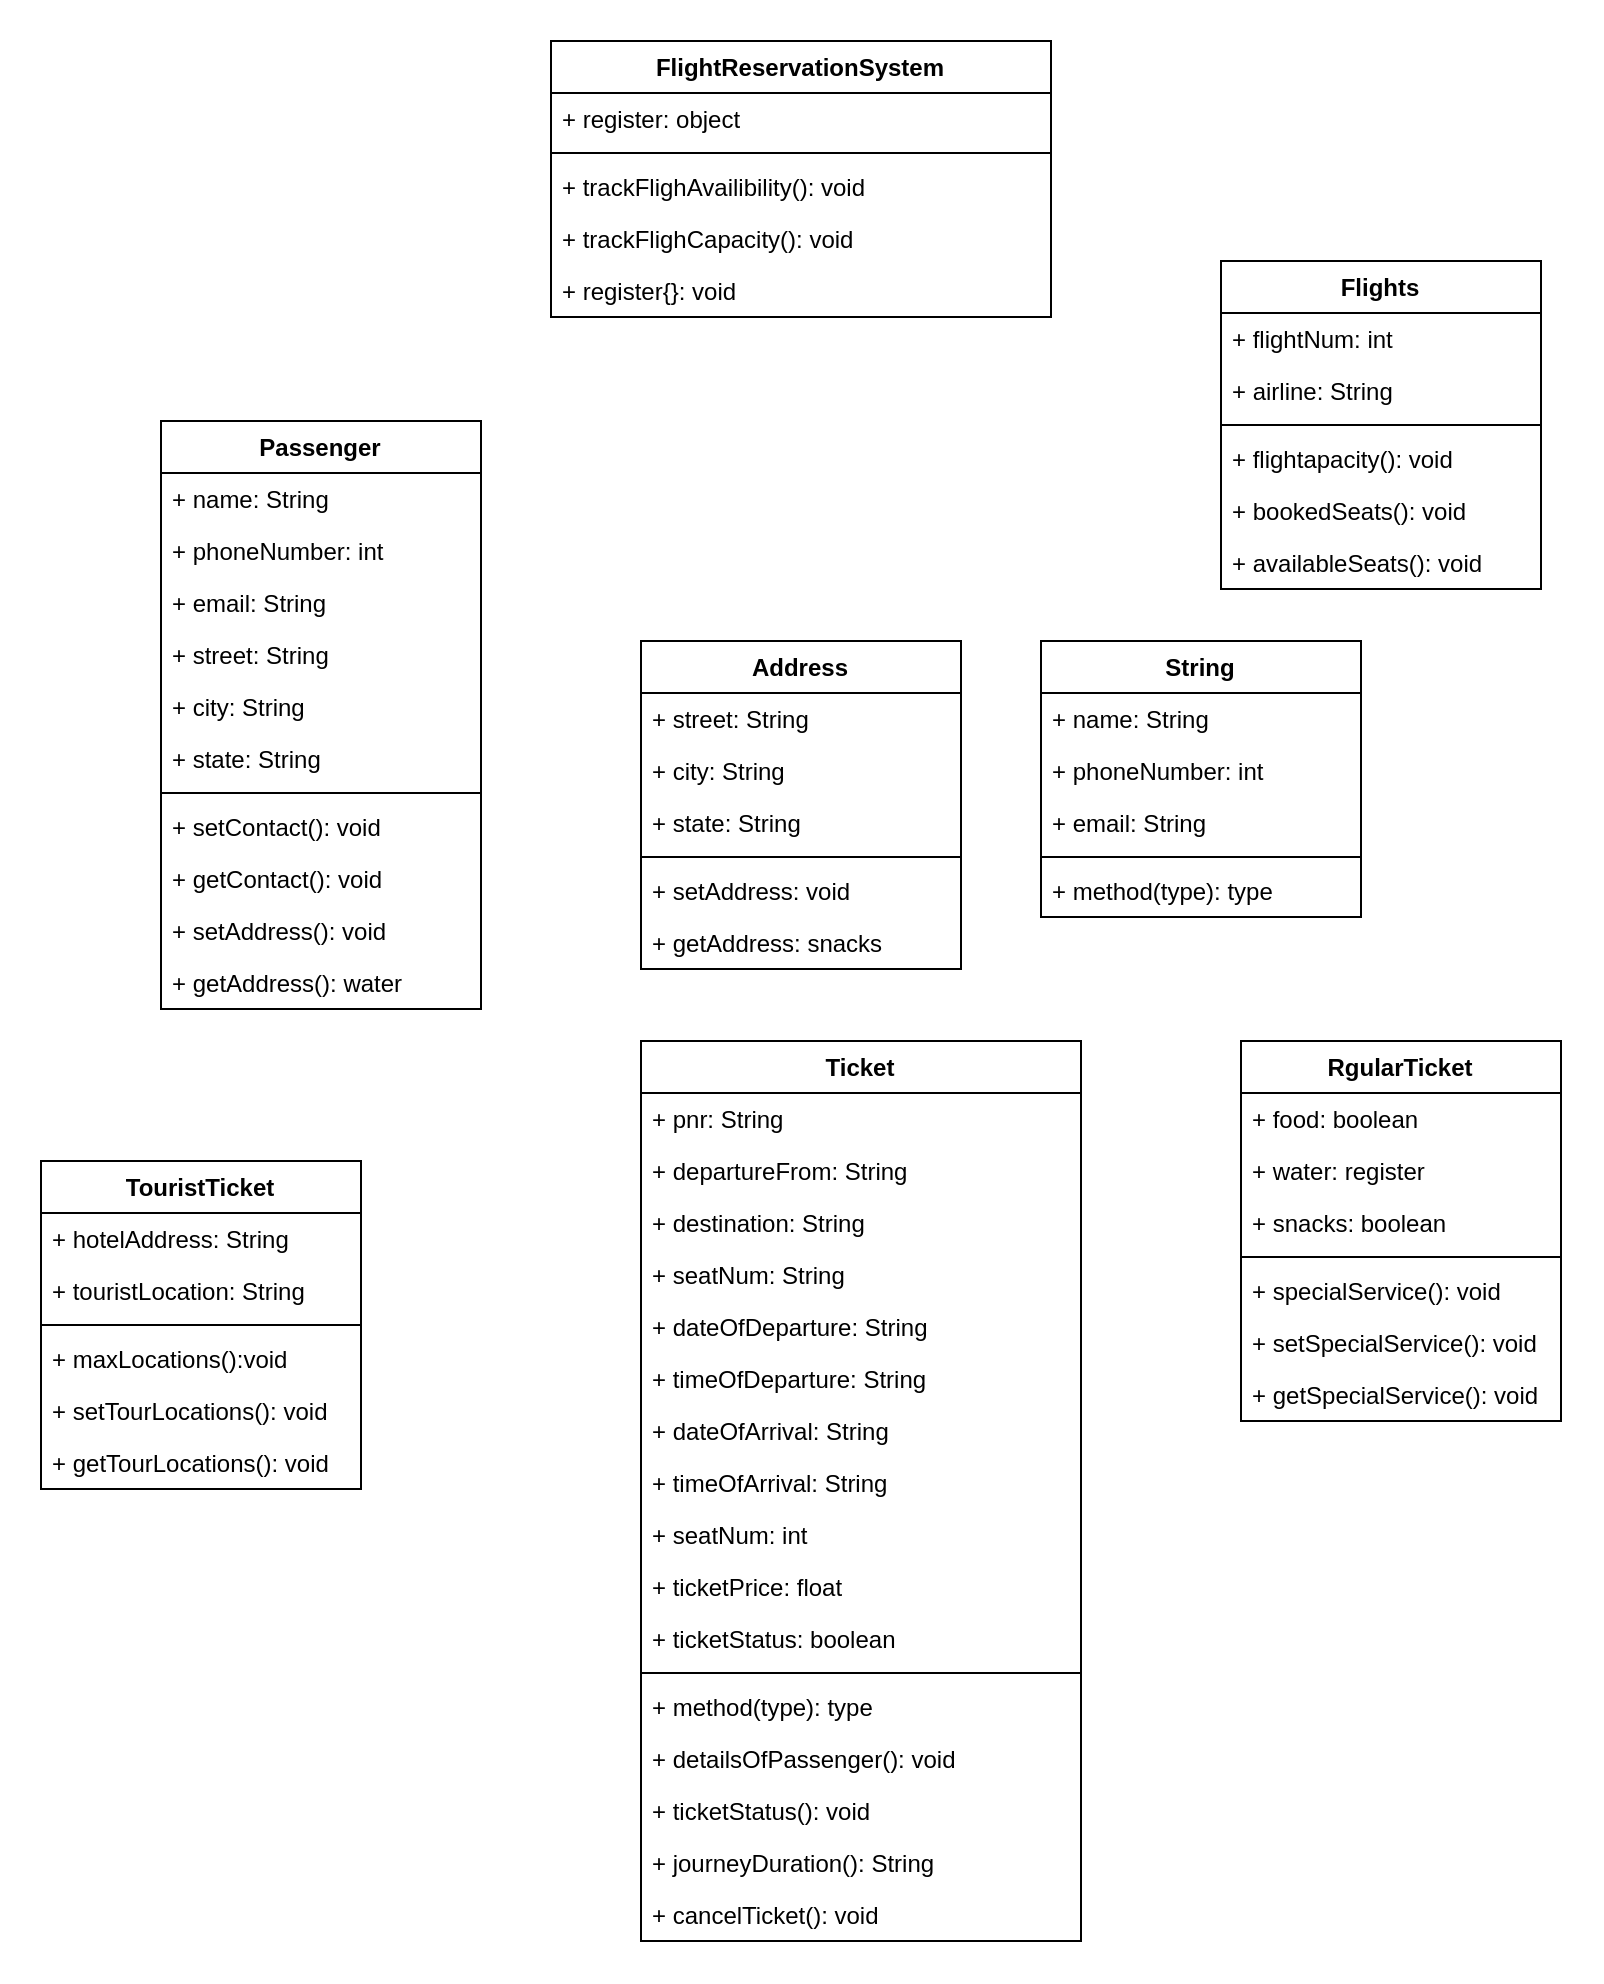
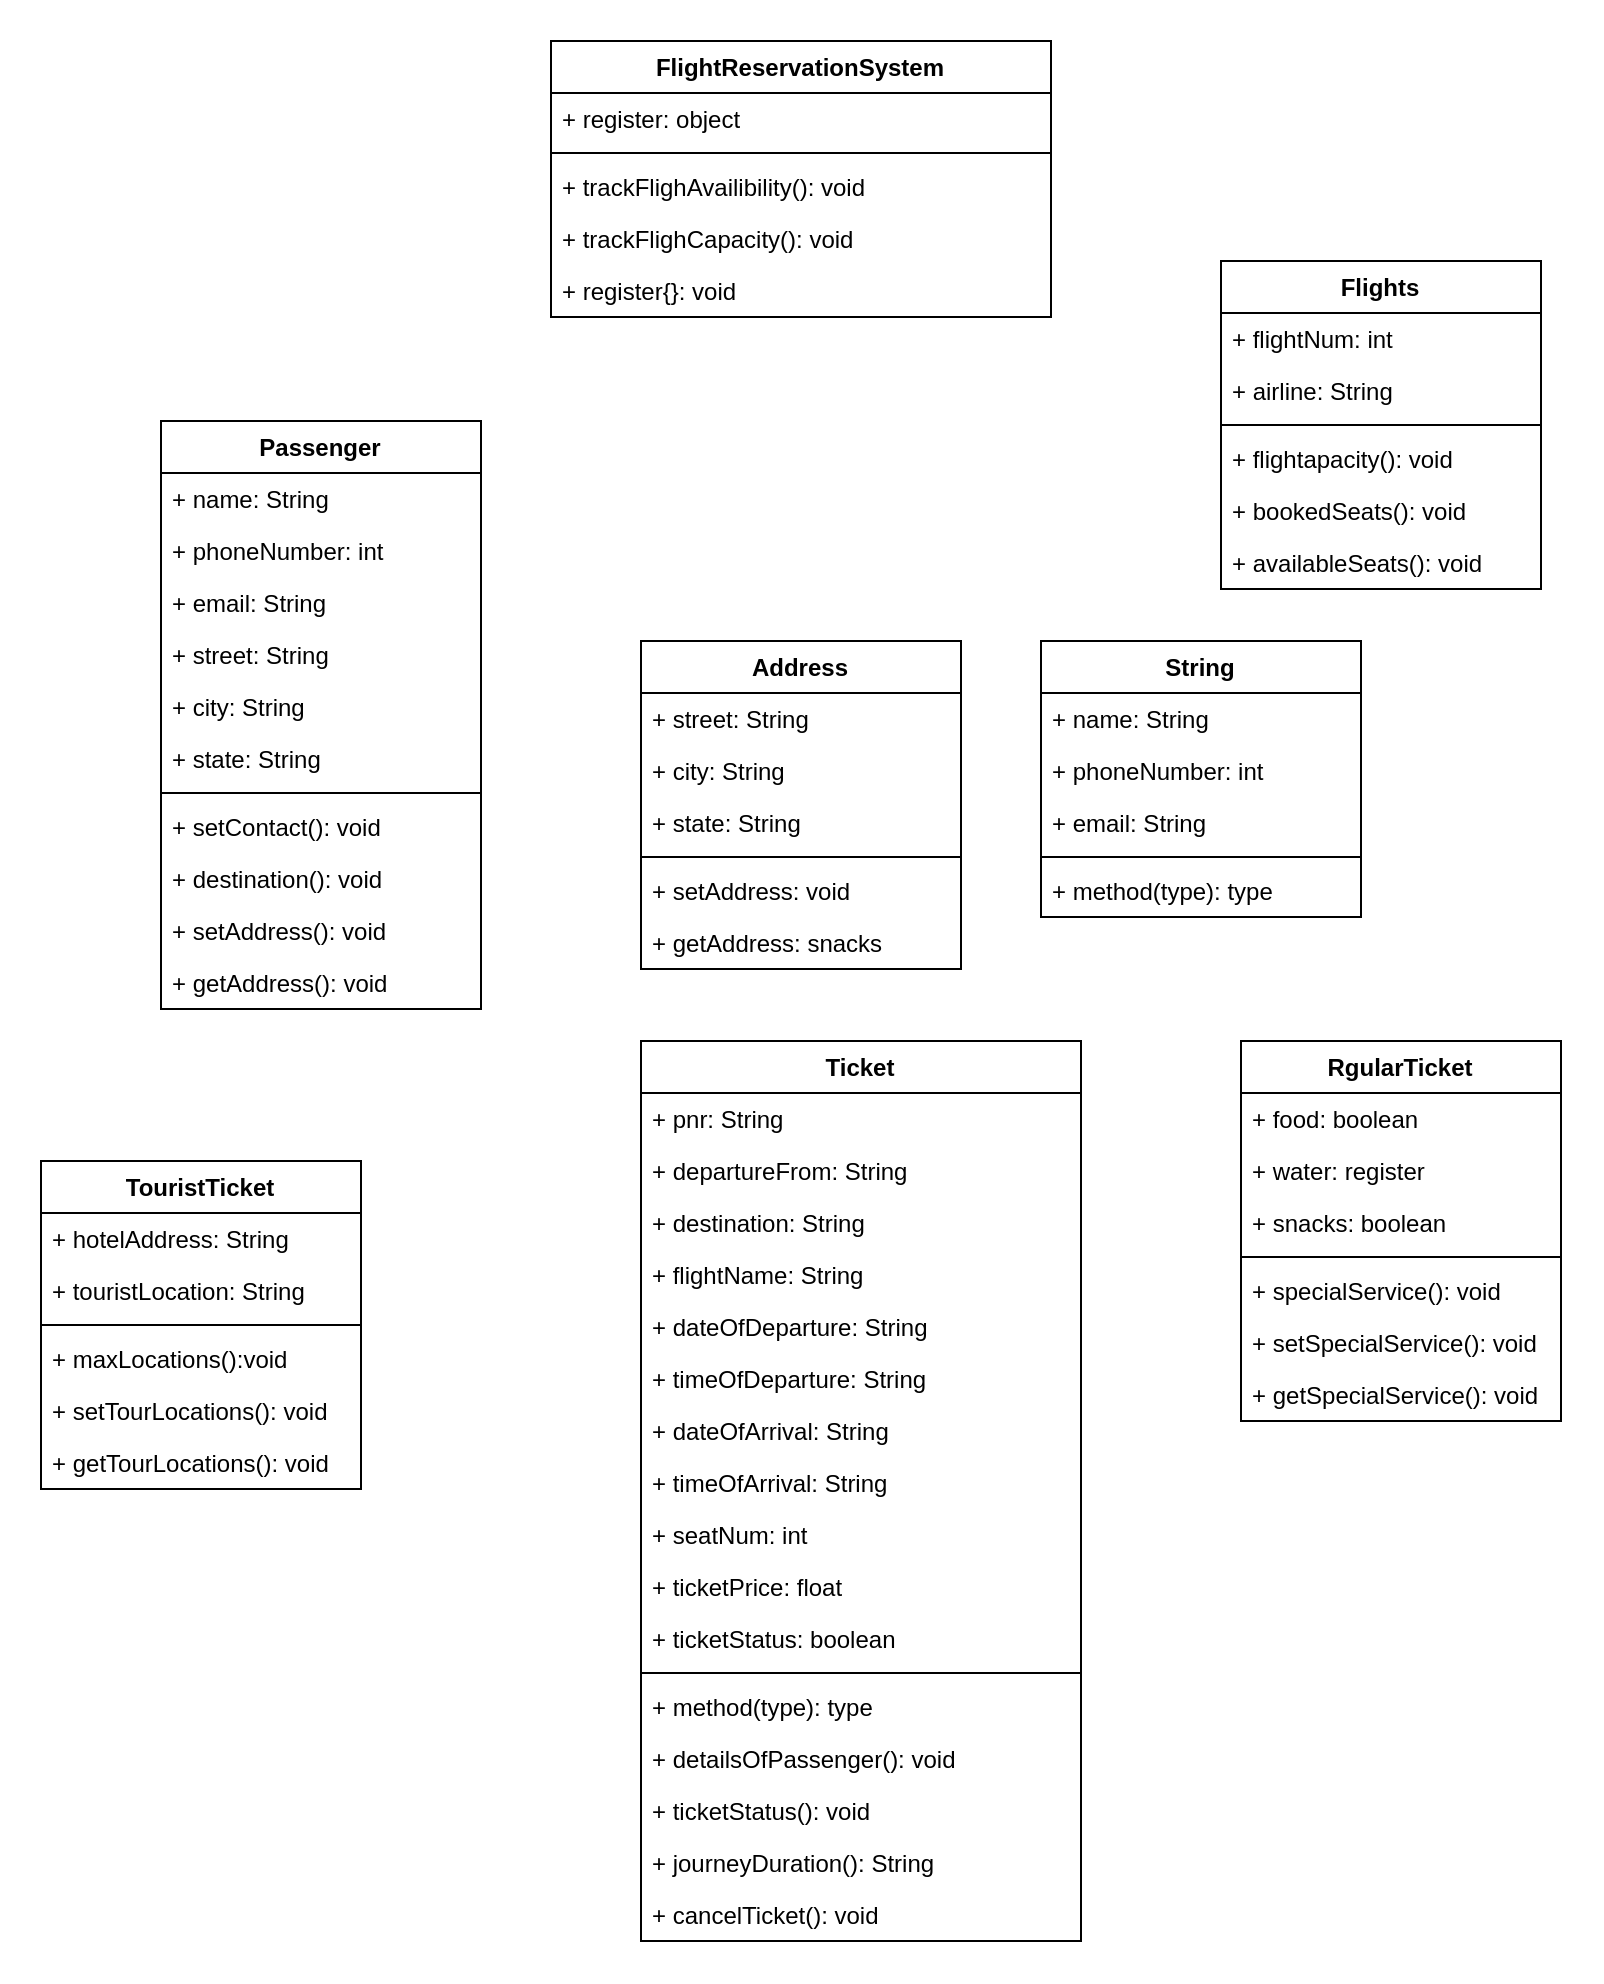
node "+ getContact(): void": label "+ getContact(): void" -> "+ destination(): void"
node "+ getAddress(): water": label "+ getAddress(): water" -> "+ getAddress(): void"
node "+ seatNum: String": label "+ seatNum: String" -> "+ flightName: String"
